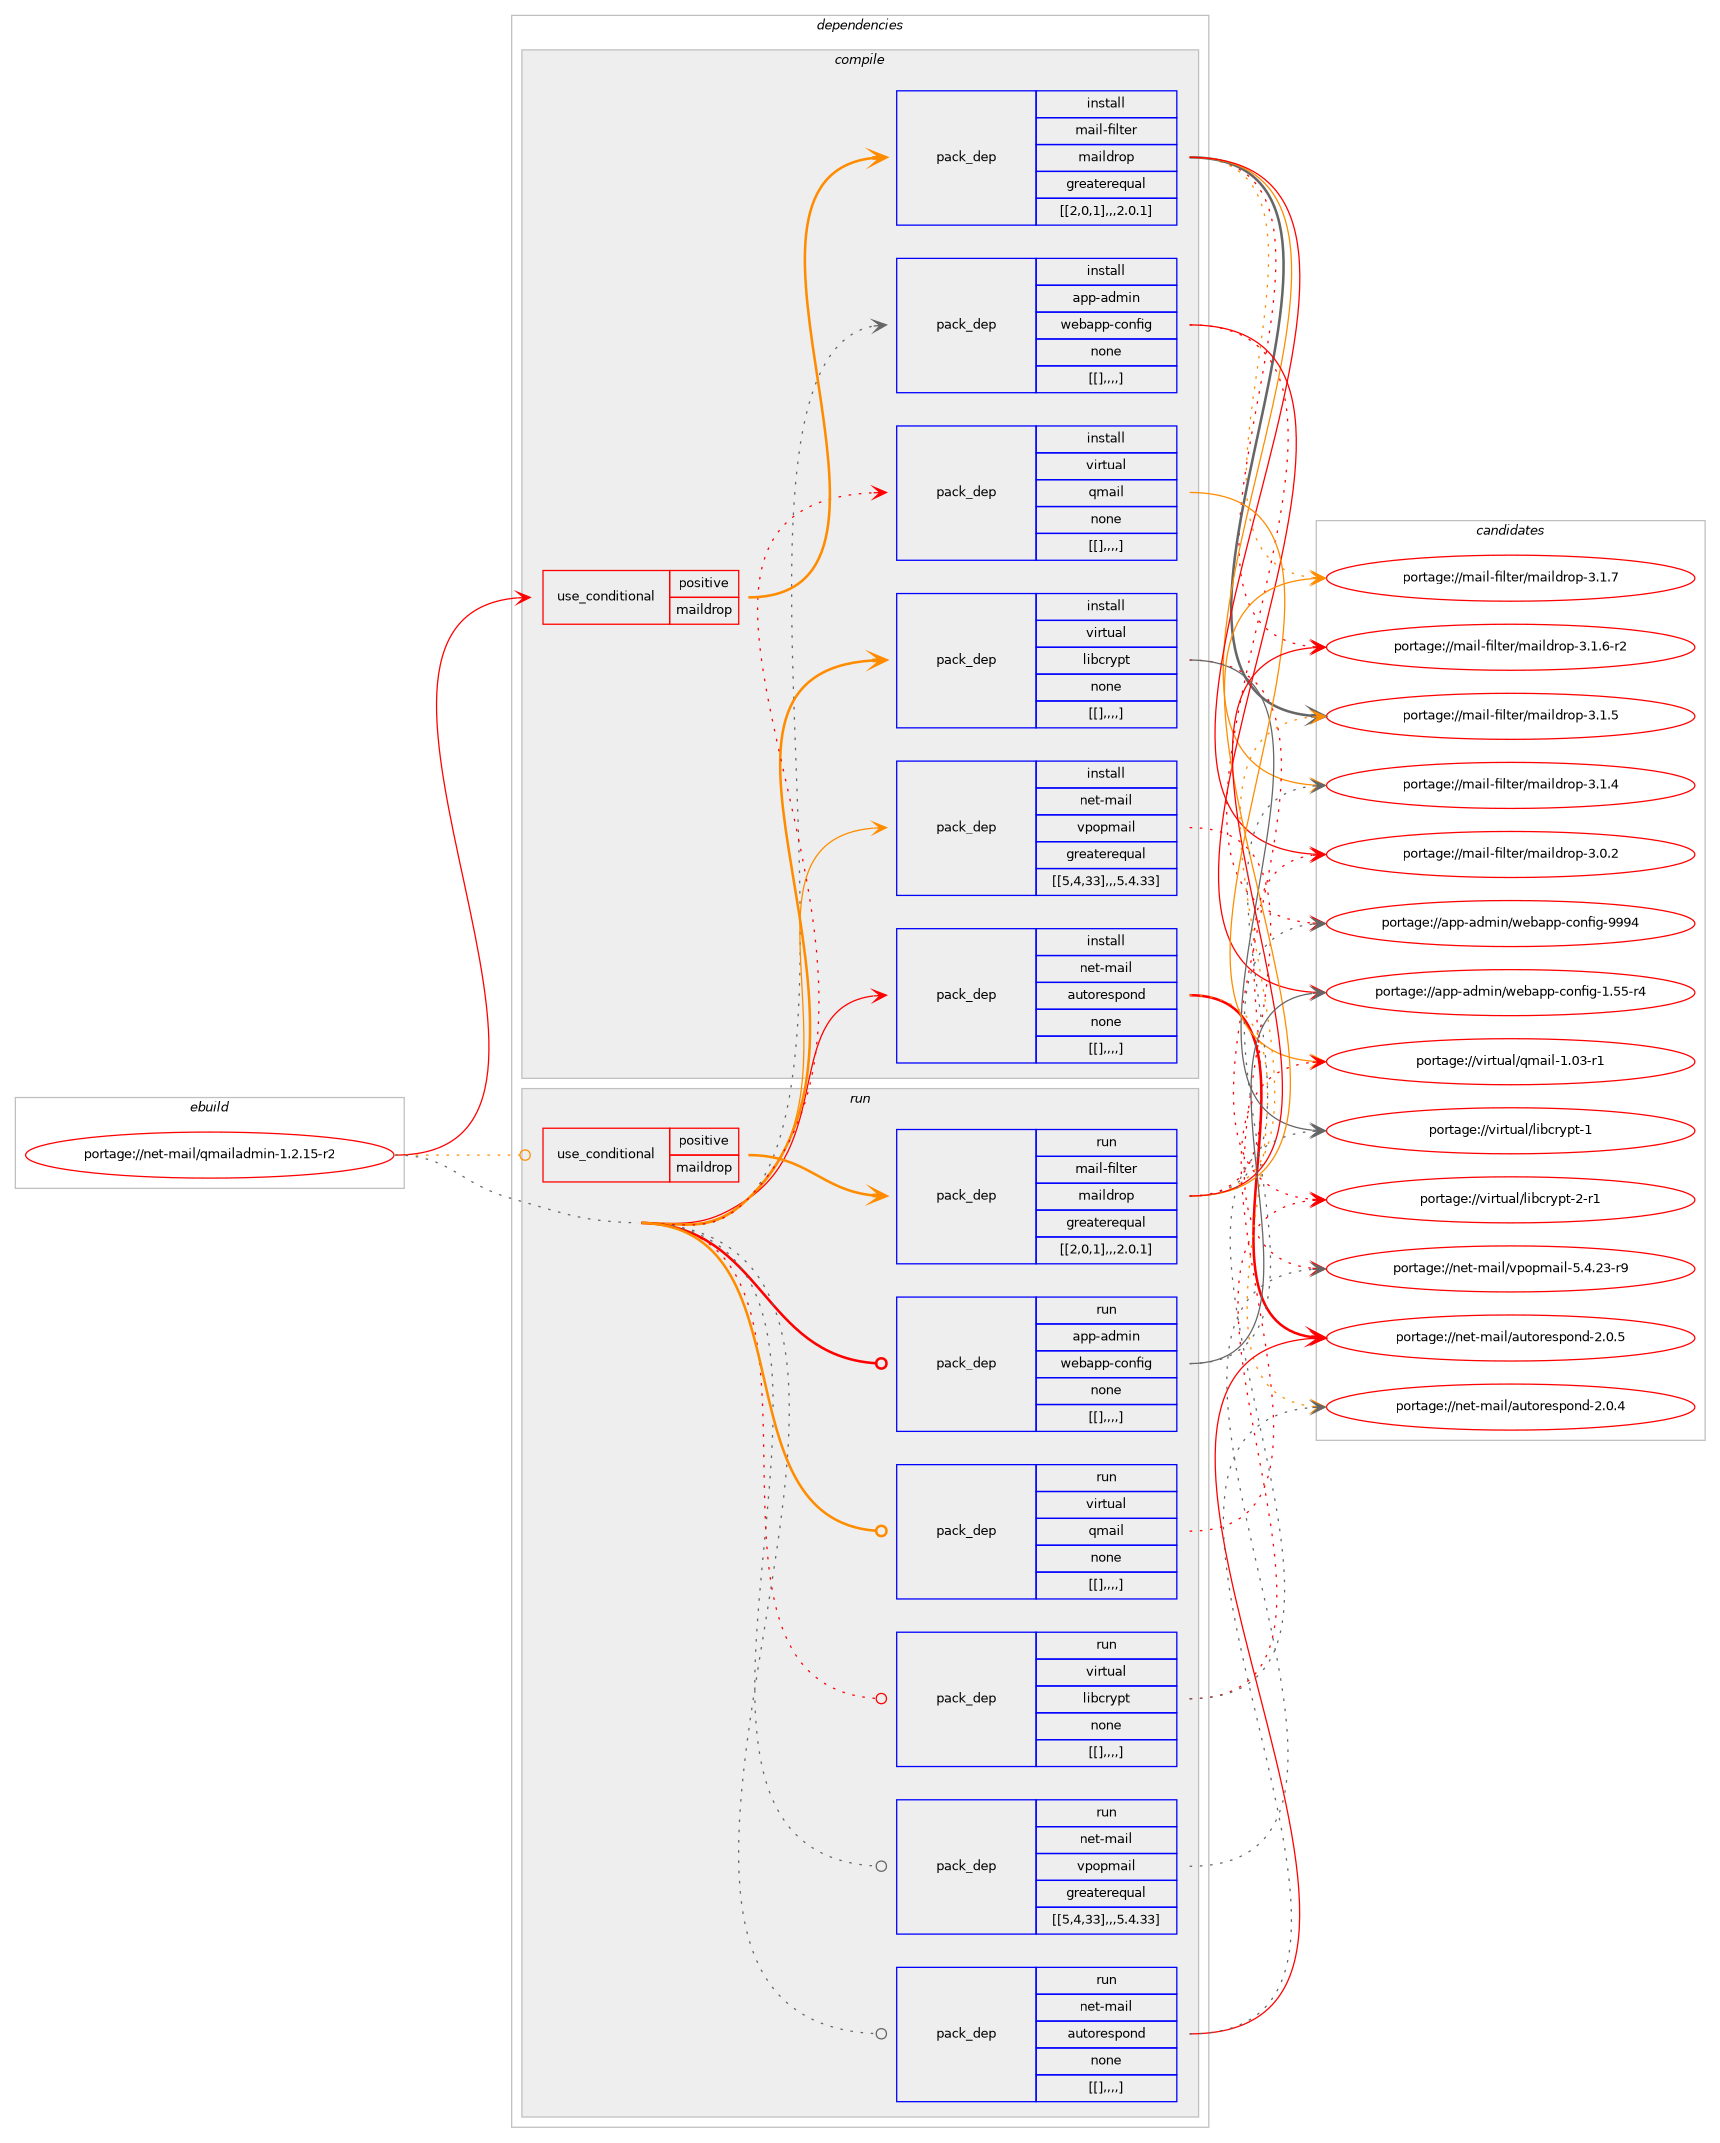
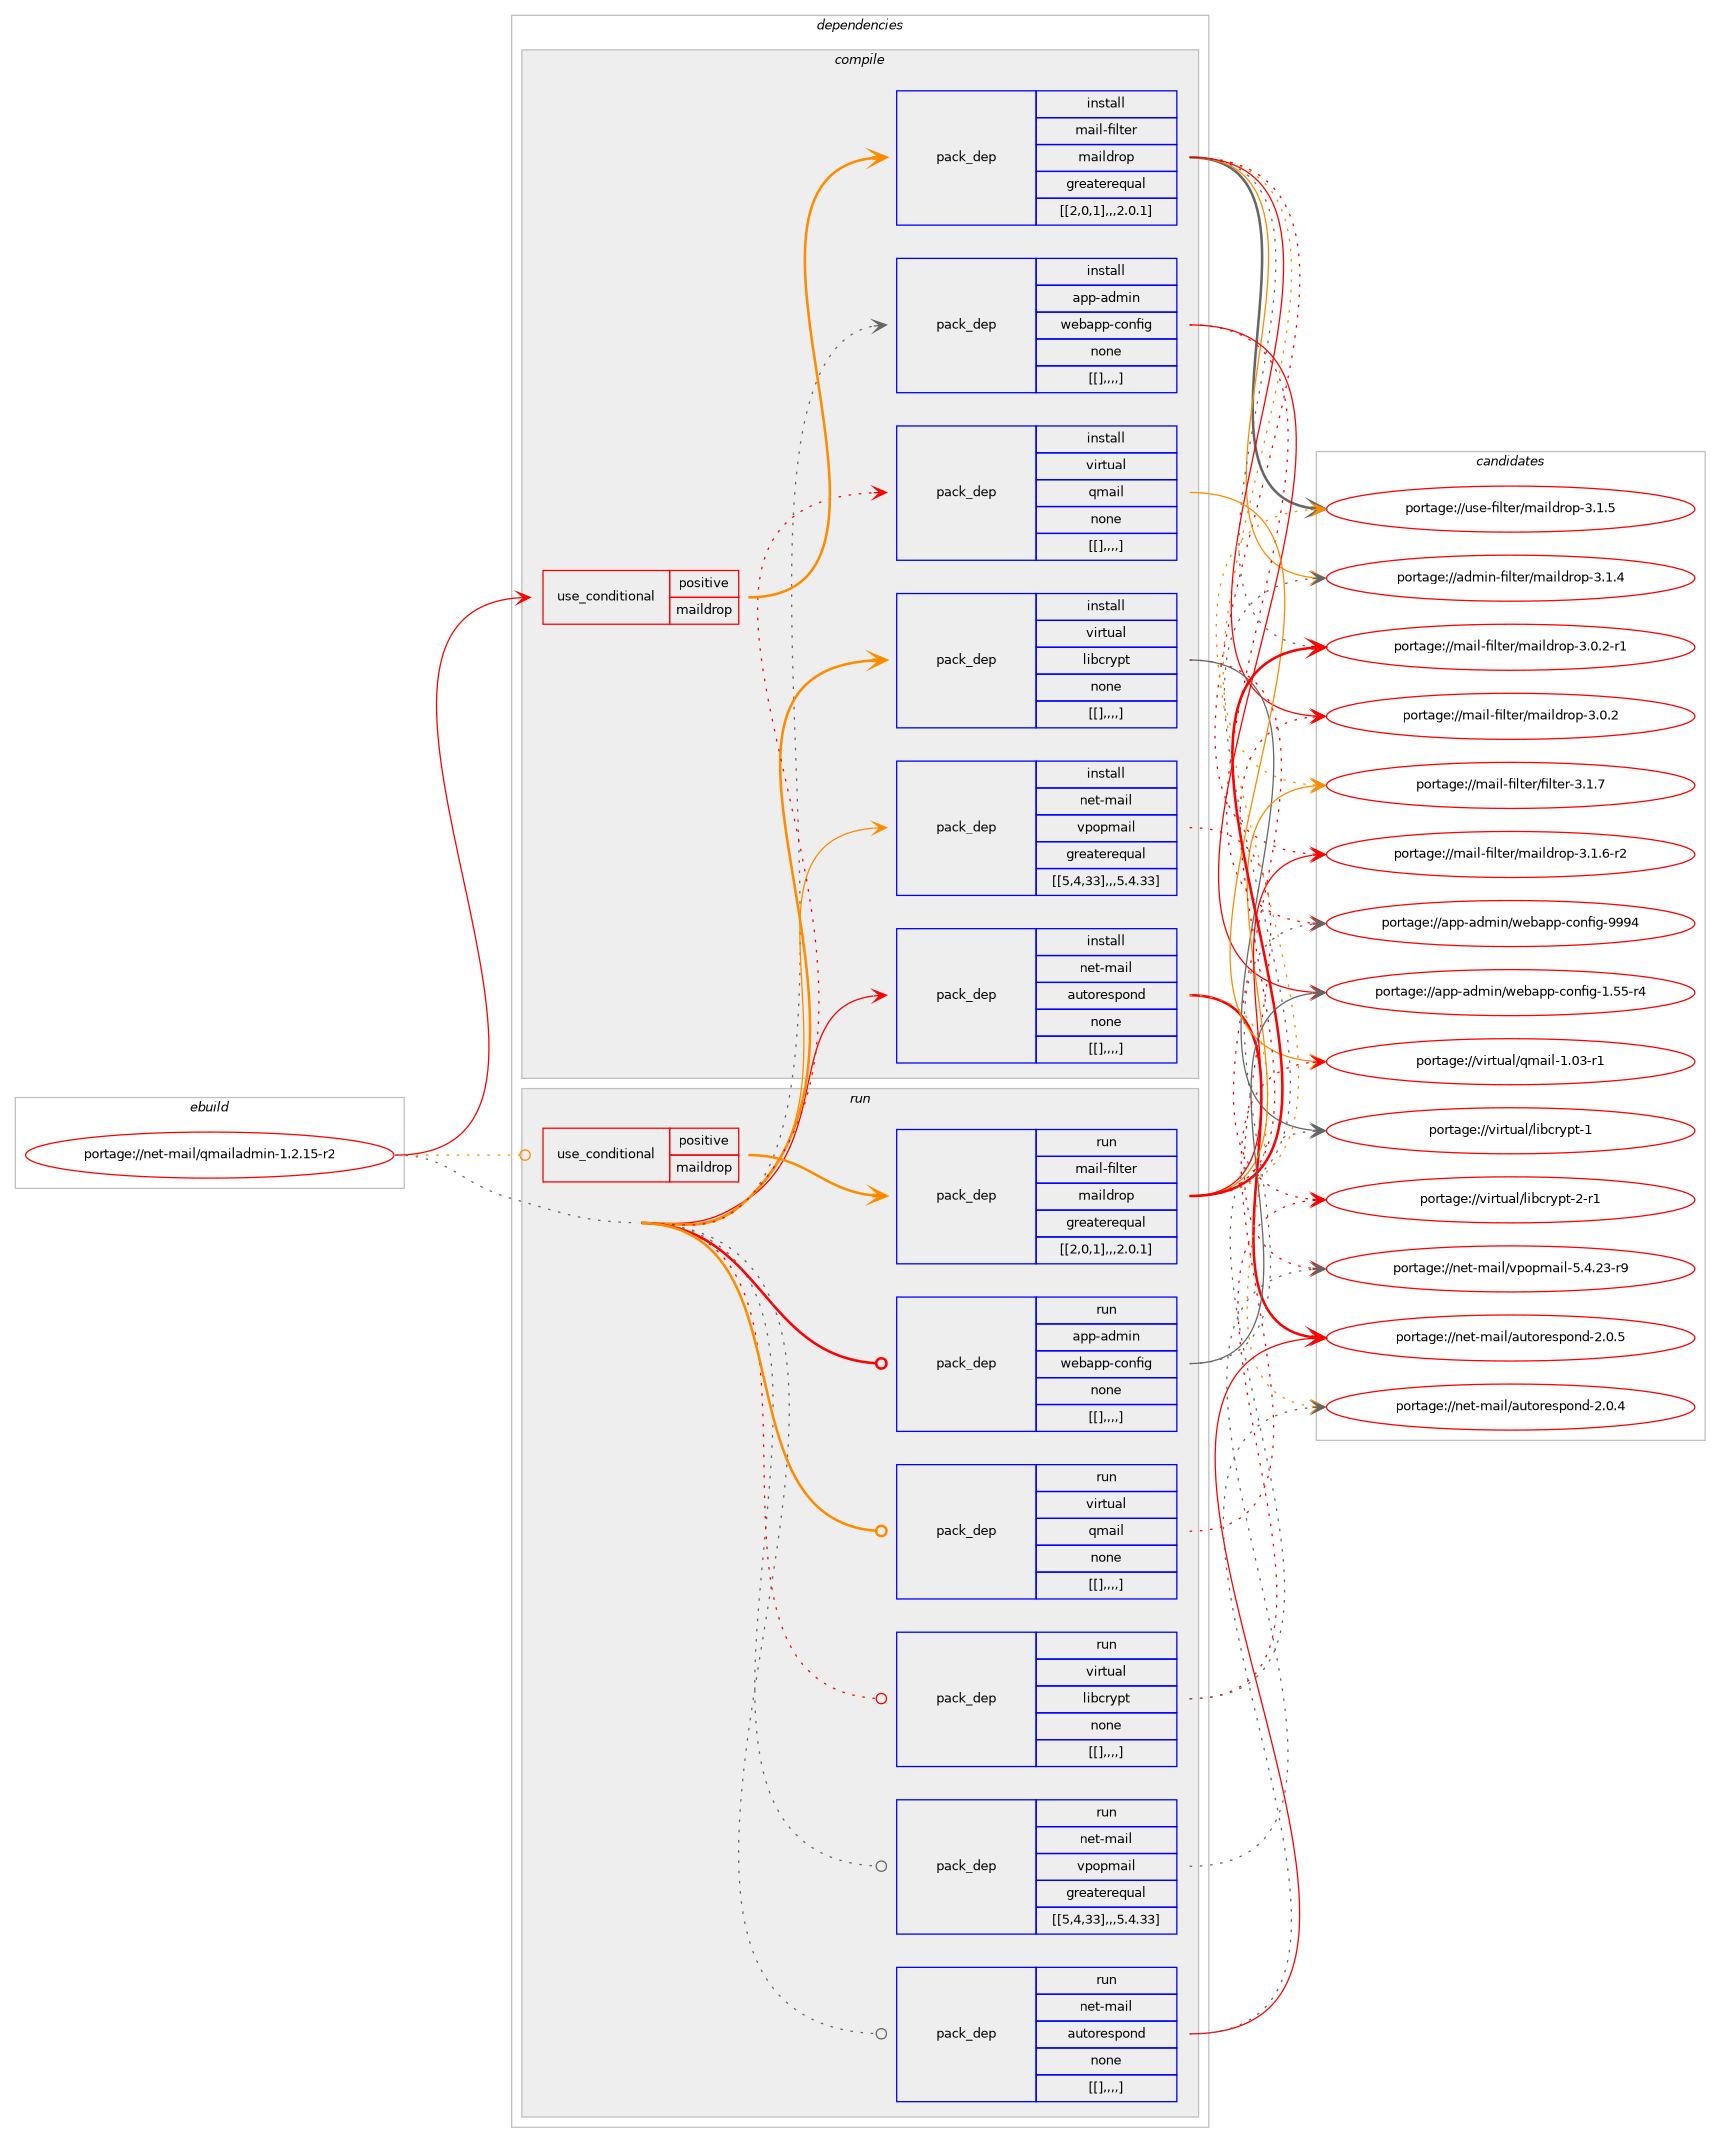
node "portage://mail-filter/maildrop-3.1.7": label "portage://mail-filter/maildrop-3.1.7" -> "portage://mail-filter/filter-3.1.7"
node "portage://mail-filter/maildrop-3.0.2-r1": added
node "portage://mail-filter/maildrop-3.1.5": label "portage://mail-filter/maildrop-3.1.5" -> "portage://use-filter/maildrop-3.1.5"
node "portage://mail-filter/maildrop-3.1.4": label "portage://mail-filter/maildrop-3.1.4" -> "portage://admin-filter/maildrop-3.1.4"
